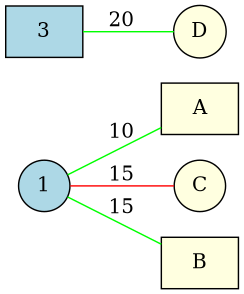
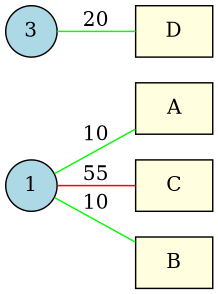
node "3": shape box -> circle
node "D": shape circle -> box
edge "1" -- "C": label "15" -> "55"
node "C": shape circle -> box
edge "1" -- "B": label "15" -> "10"
